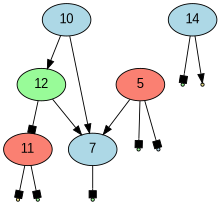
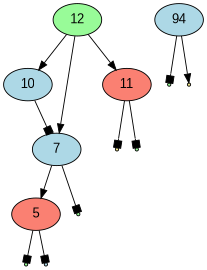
node "14": label "14" -> "94"
edge "10" -> "12": reversed
edge "10" -> "7": arrowhead normal -> box
edge "12" -> "11": arrowhead box -> normal
edge "5" -> "7": reversed
